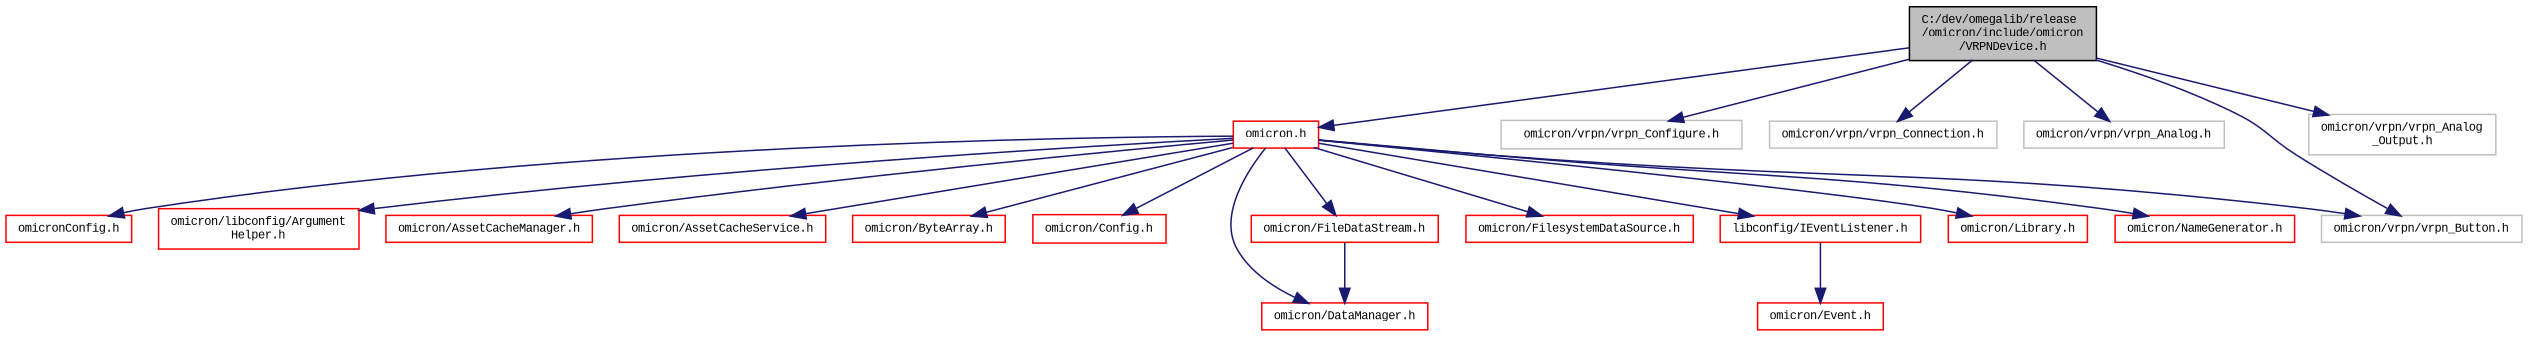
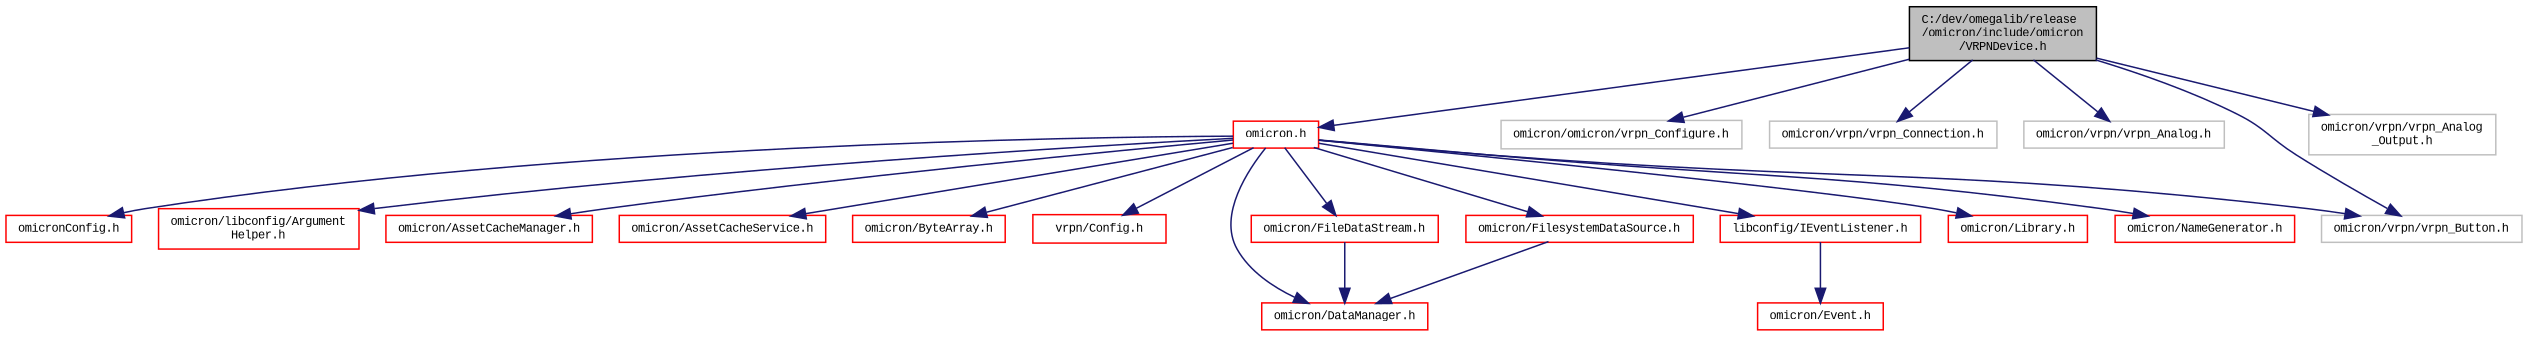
node "omicron/vrpn/vrpn_Configure.h": label "omicron/vrpn/vrpn_Configure.h" -> "omicron/omicron/vrpn_Configure.h"
node "omicron/Config.h": label "omicron/Config.h" -> "vrpn/Config.h"
edge "omicron/FilesystemDataSource.h" -> "omicron/DataManager.h": added
